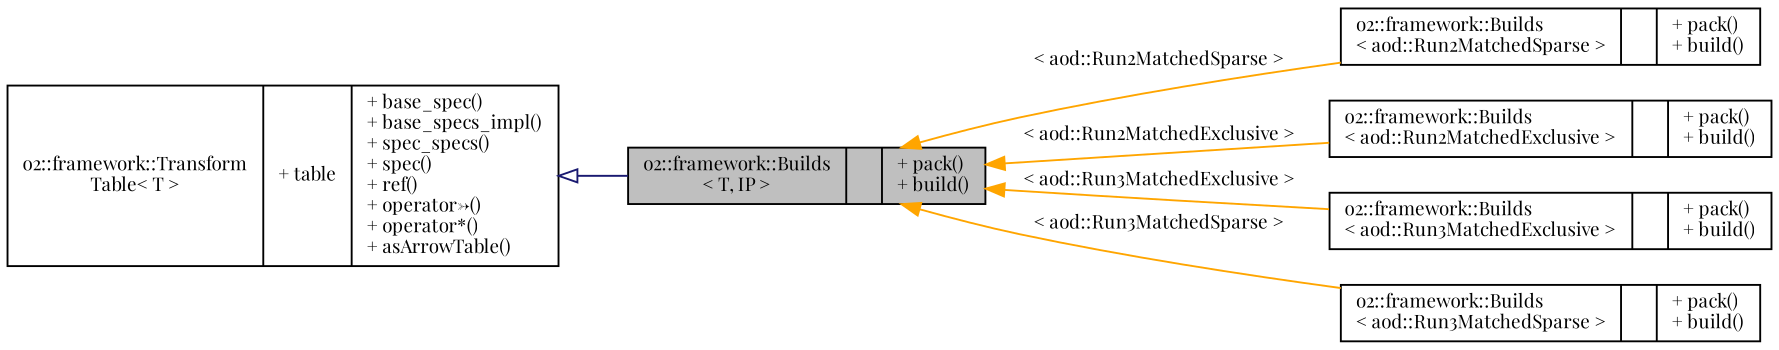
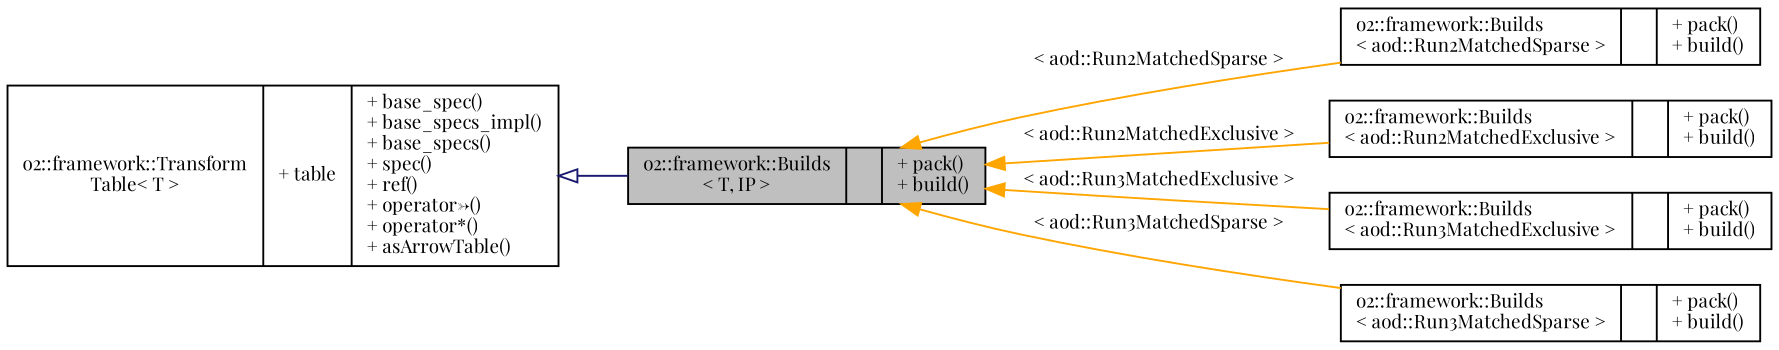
node "o2::framework::Transform": text "+ spec_specs()" -> "+ base_specs()"
